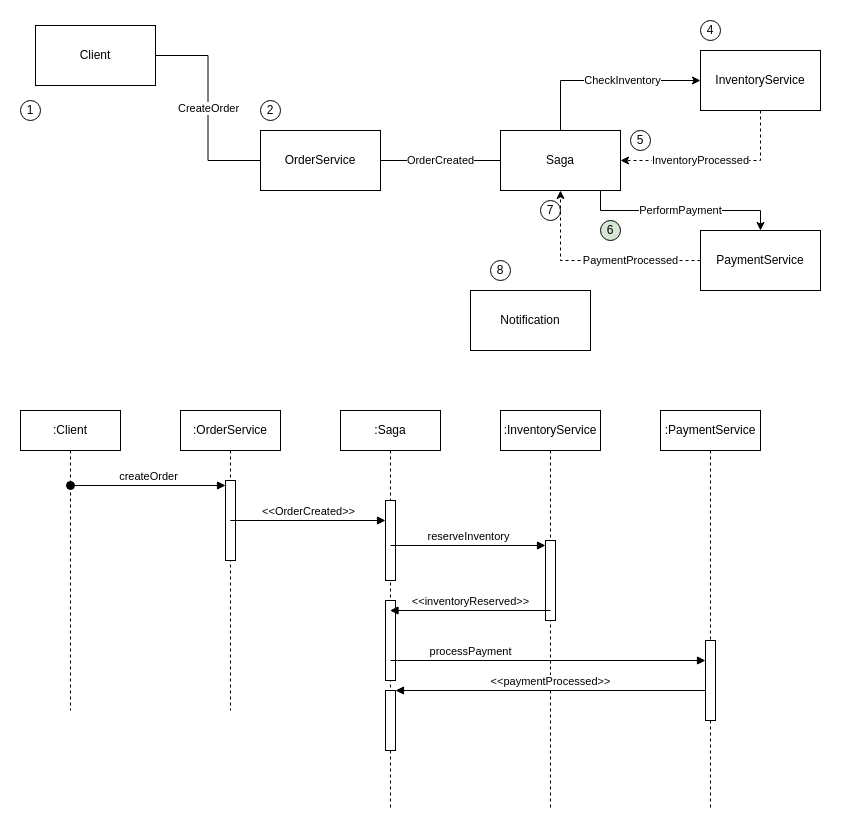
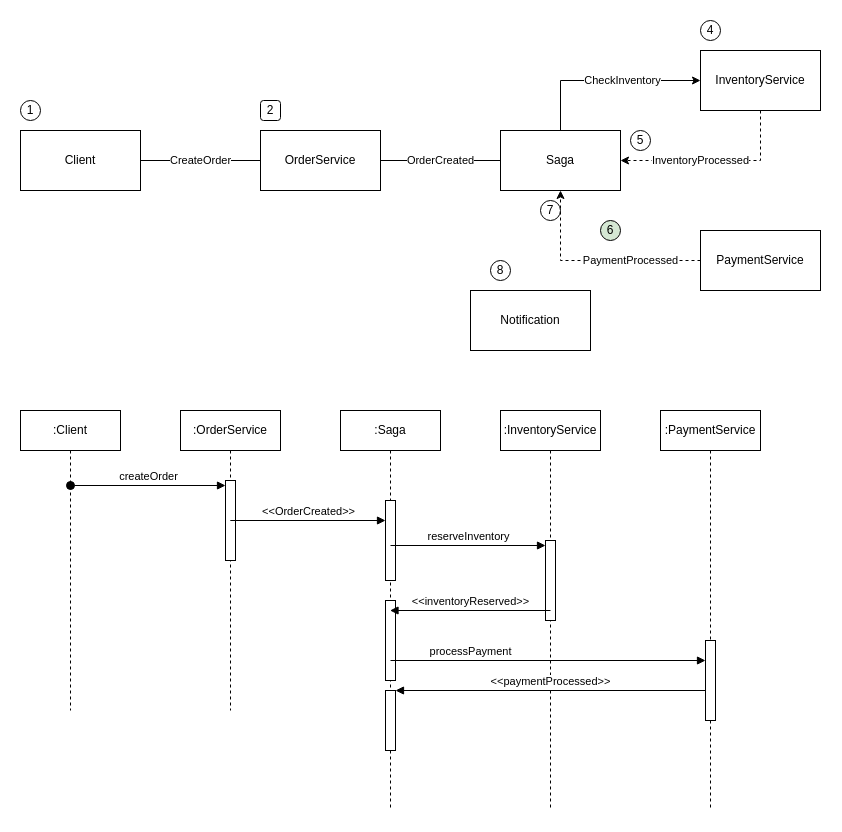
node "Client": moved (96, 56) -> (81, 161)
node "2": shape ellipse -> rounded rectangle
edge "Saga" -> "PaymentService": removed, label "PerformPayment"
